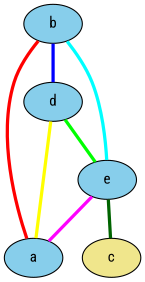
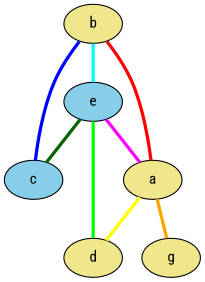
node "b": fillcolor skyblue -> khaki
edge "b" -- "d": now "b" -- "c"
node "d": fillcolor skyblue -> khaki
node "a": fillcolor skyblue -> khaki
node "c": fillcolor khaki -> skyblue
node "g": added
